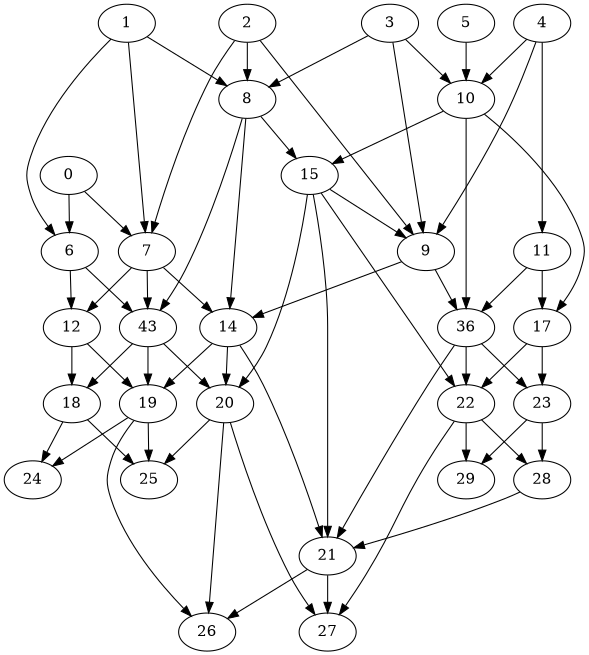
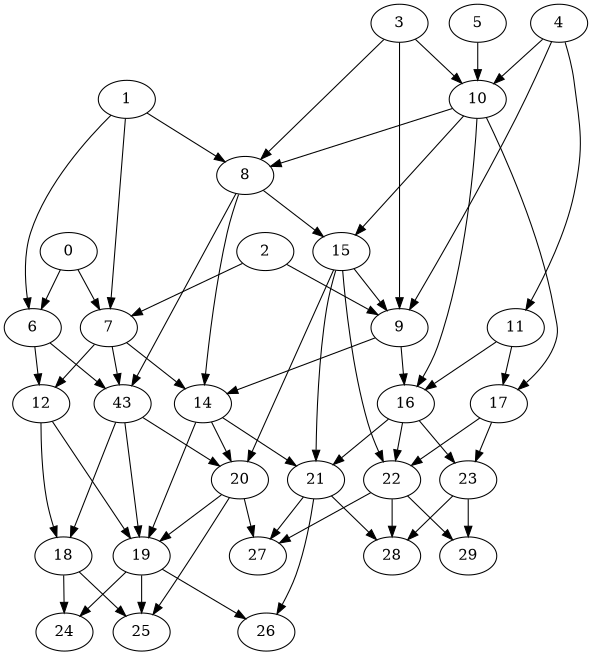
edge "2" -> "8": now "10" -> "8"
node "36": label "36" -> "16"
edge "20" -> "26": now "20" -> "19"
edge "28" -> "21": reversed
